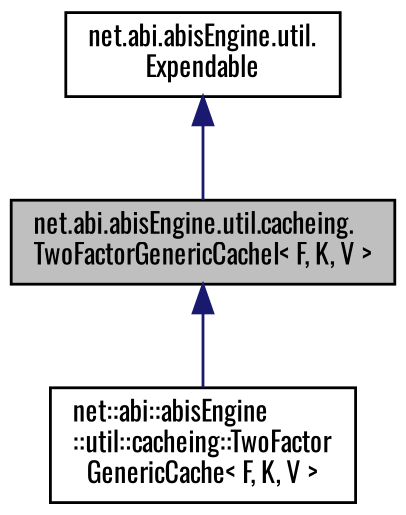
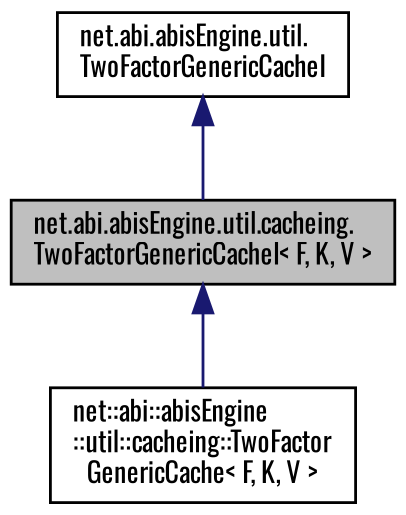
node "net.abi.abisEngine.util. Expendable": label "net.abi.abisEngine.util. Expendable" -> "net.abi.abisEngine.util. TwoFactorGenericCacheI"
